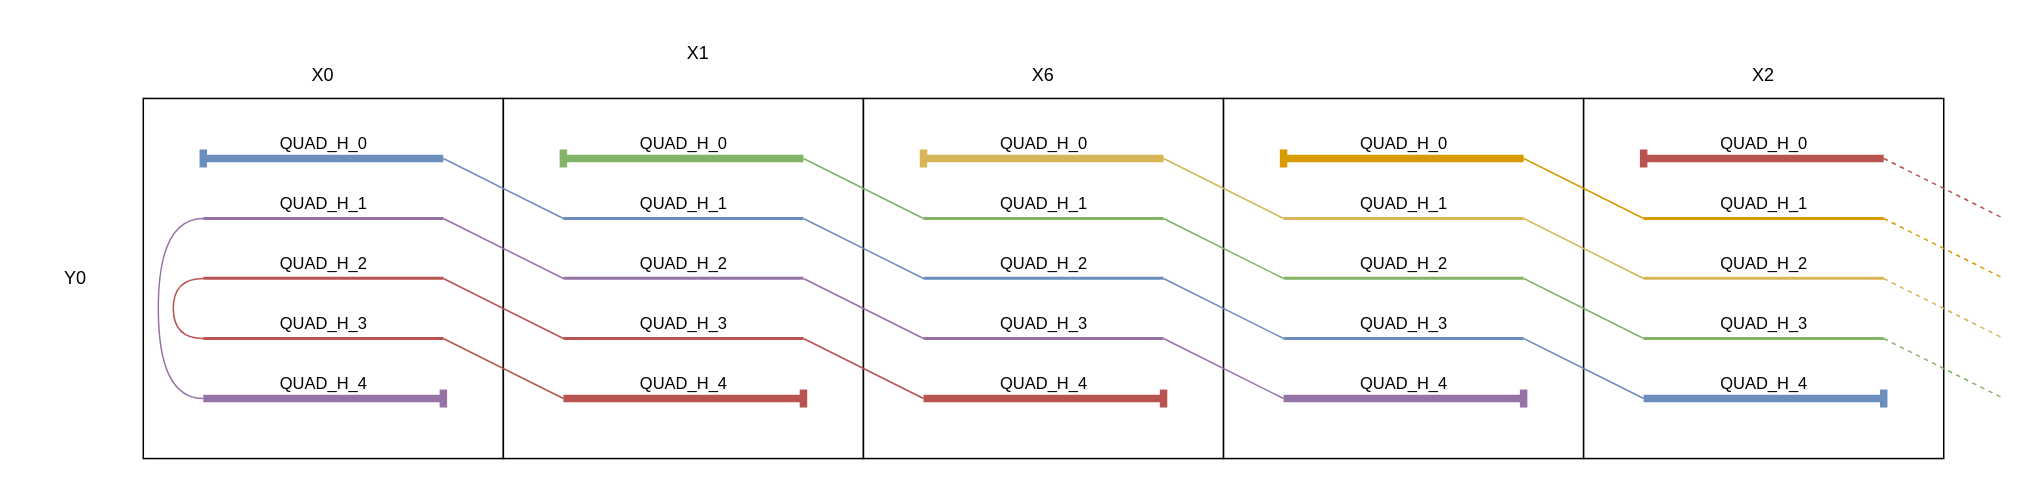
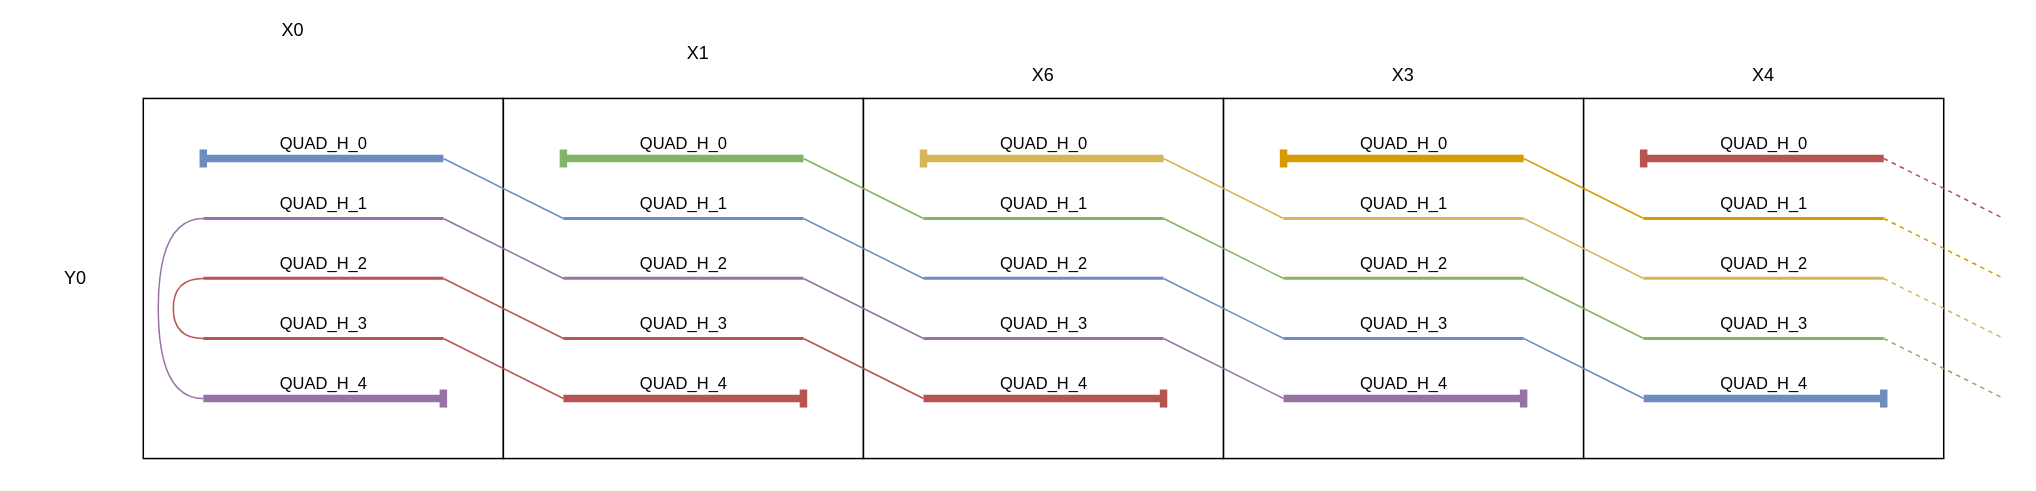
node "X0": moved (323, 76) -> (293, 31)
node "X3": added
node "X2": label "X2" -> "X4"
